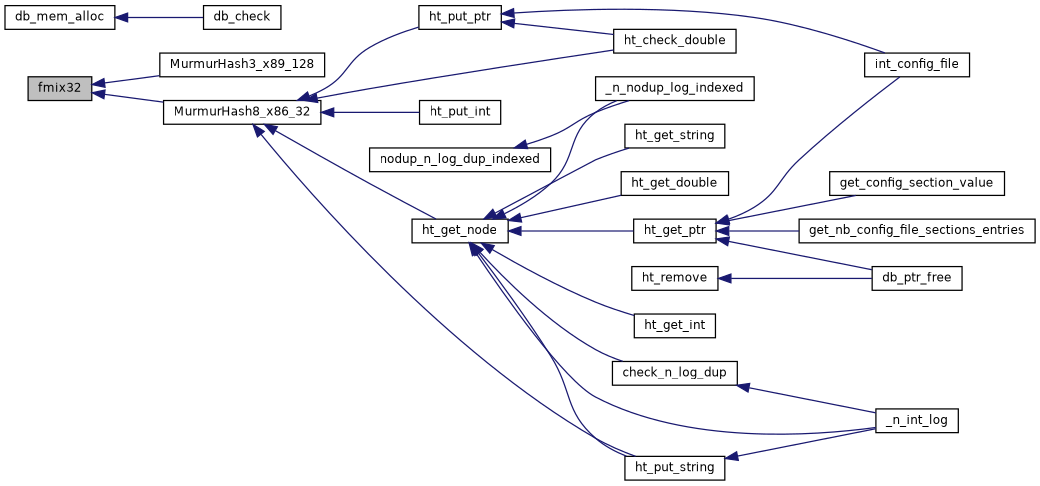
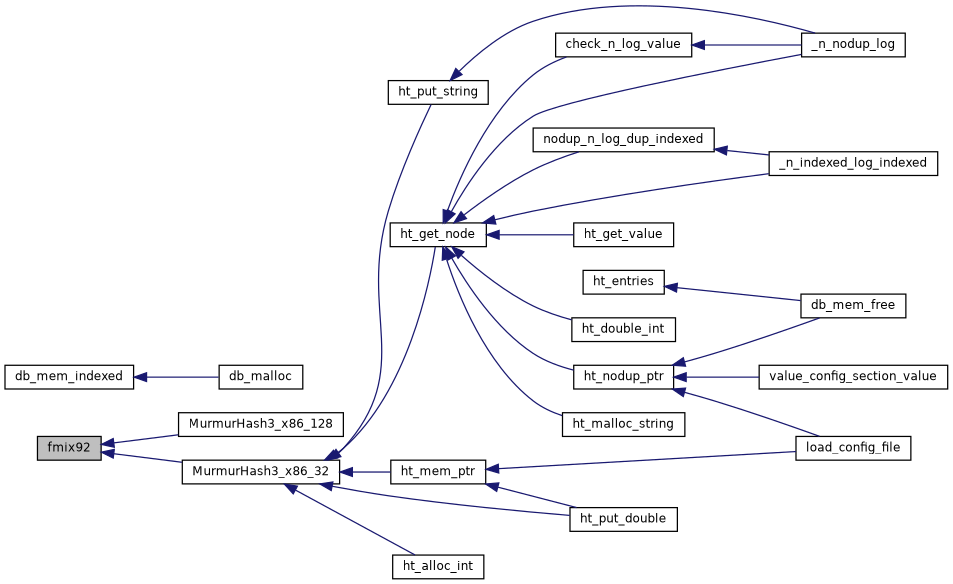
node "db_mem_alloc": label "db_mem_alloc" -> "db_mem_indexed"
node "db_check": label "db_check" -> "db_malloc"
node "ht_put_ptr": label "ht_put_ptr" -> "ht_mem_ptr"
node "ht_check_double": label "ht_check_double" -> "ht_put_double"
node "MurmurHash3_x89_128": label "MurmurHash3_x89_128" -> "MurmurHash3_x86_128"
node "int_config_file": label "int_config_file" -> "load_config_file"
node "fmix32": label "fmix32" -> "fmix92"
node "_n_nodup_log_indexed": label "_n_nodup_log_indexed" -> "_n_indexed_log_indexed"
node "MurmurHash8_x86_32": label "MurmurHash8_x86_32" -> "MurmurHash3_x86_32"
node "ht_put_int": label "ht_put_int" -> "ht_alloc_int"
node "ht_get_string": label "ht_get_string" -> "ht_malloc_string"
node "ht_get_double": label "ht_get_double" -> "ht_get_value"
node "get_config_section_value": label "get_config_section_value" -> "value_config_section_value"
node "ht_get_ptr": label "ht_get_ptr" -> "ht_nodup_ptr"
node "get_nb_config_file_sections_entries": removed
node "ht_remove": label "ht_remove" -> "ht_entries"
node "db_ptr_free": label "db_ptr_free" -> "db_mem_free"
node "ht_get_int": label "ht_get_int" -> "ht_double_int"
node "check_n_log_dup": label "check_n_log_dup" -> "check_n_log_value"
edge "ht_put_string" -> "ht_get_node": now "nodup_n_log_dup_indexed" -> "ht_get_node"
node "_n_int_log": label "_n_int_log" -> "_n_nodup_log"
